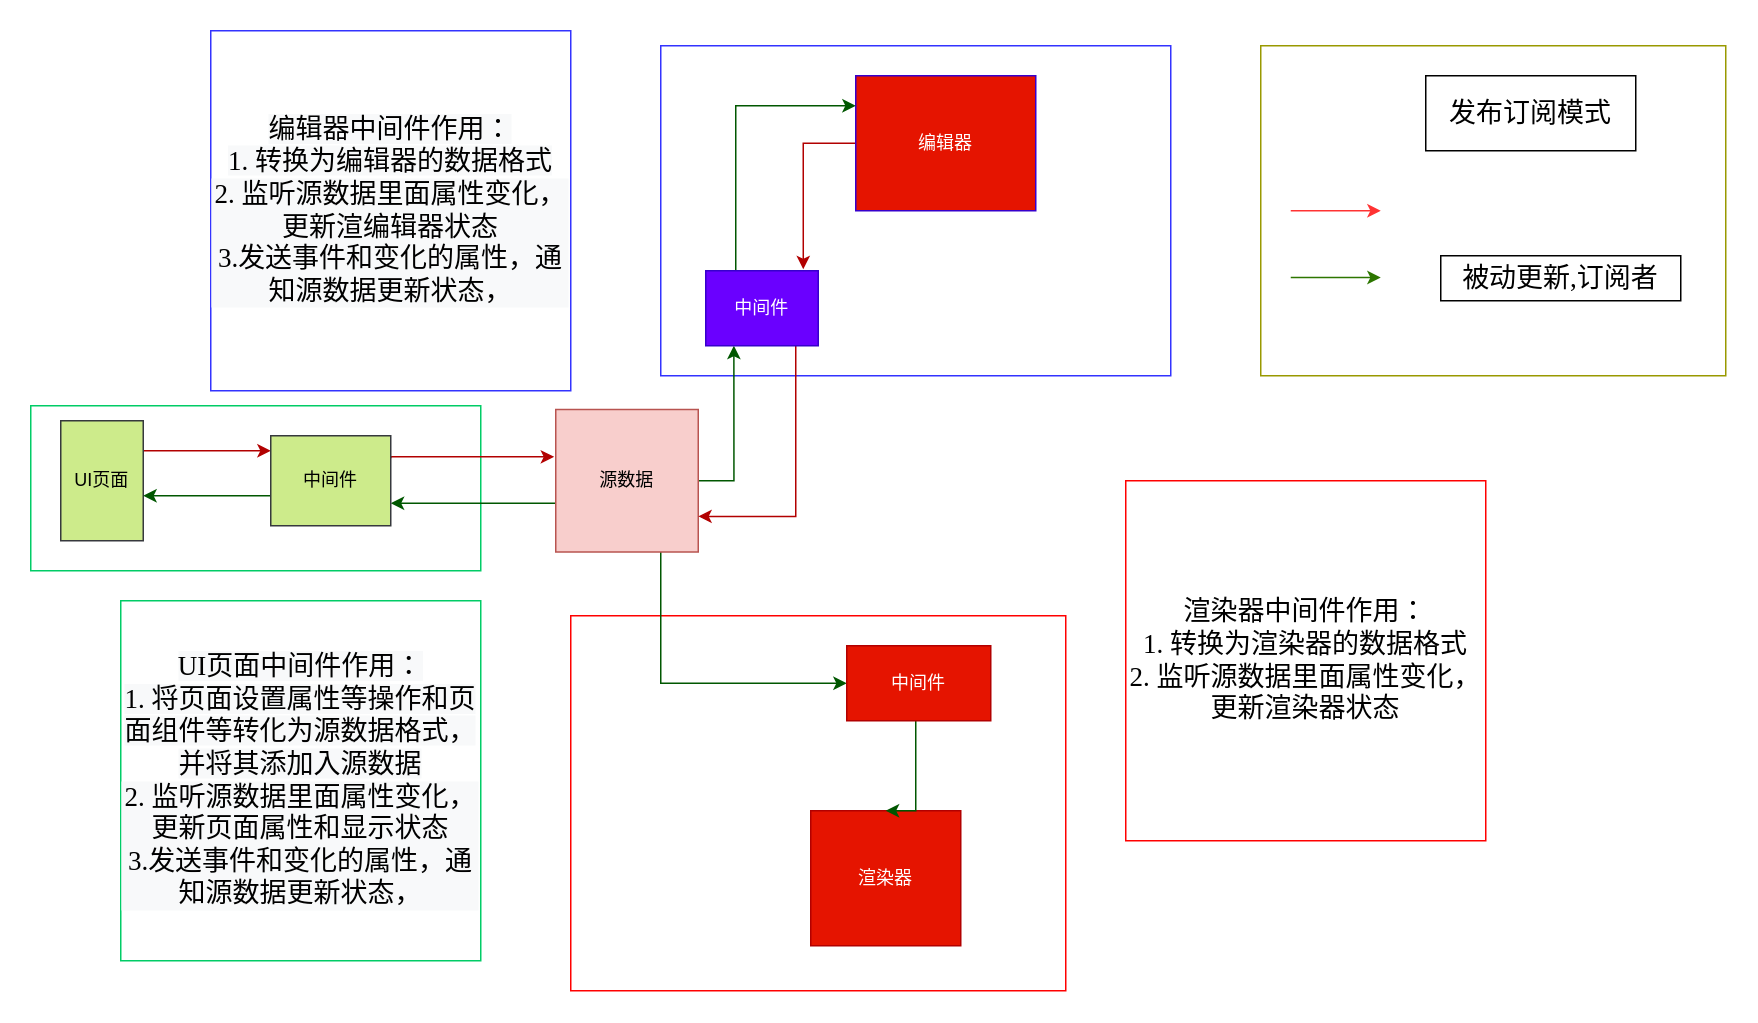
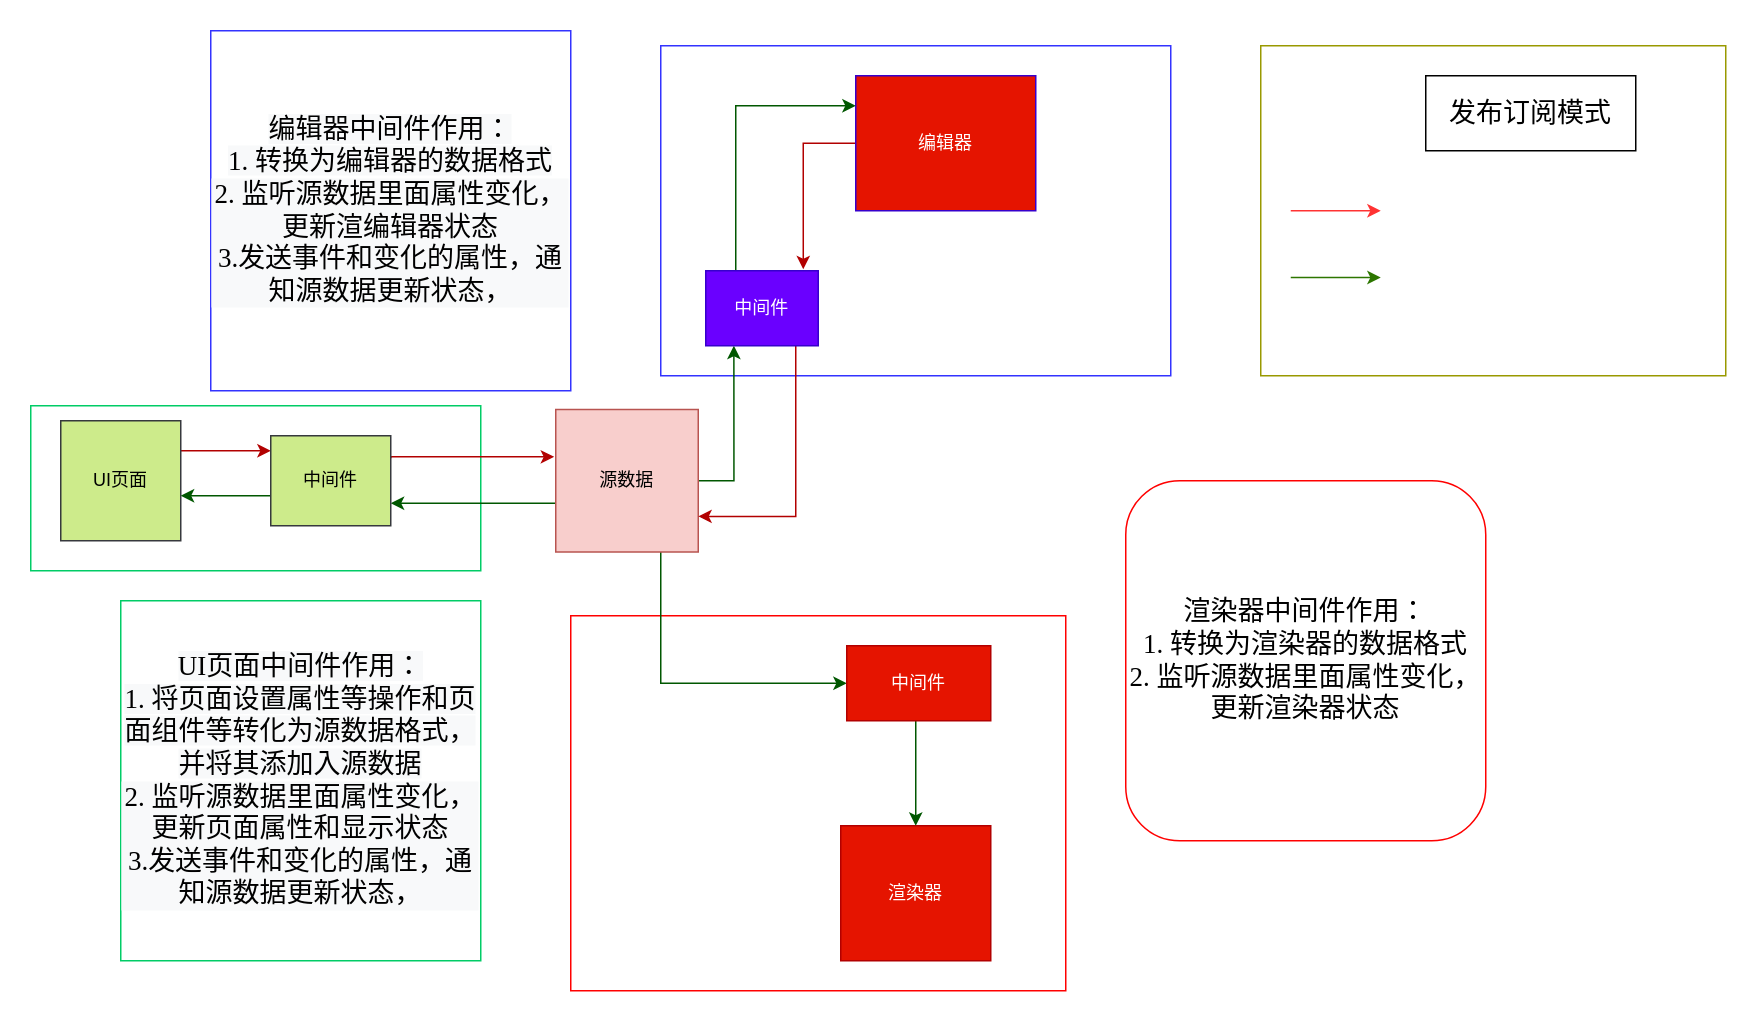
node "被动更新,订阅者": removed
node "UI页面": size 83x120 -> 120x120
node "渲染器中间件作用：1. 转换为渲染器的数据格式 2. 监听源数据里面属性变化，更新渲染器状态": shape rectangle -> rounded rectangle
node "渲染器": moved (886, 878) -> (916, 893)
